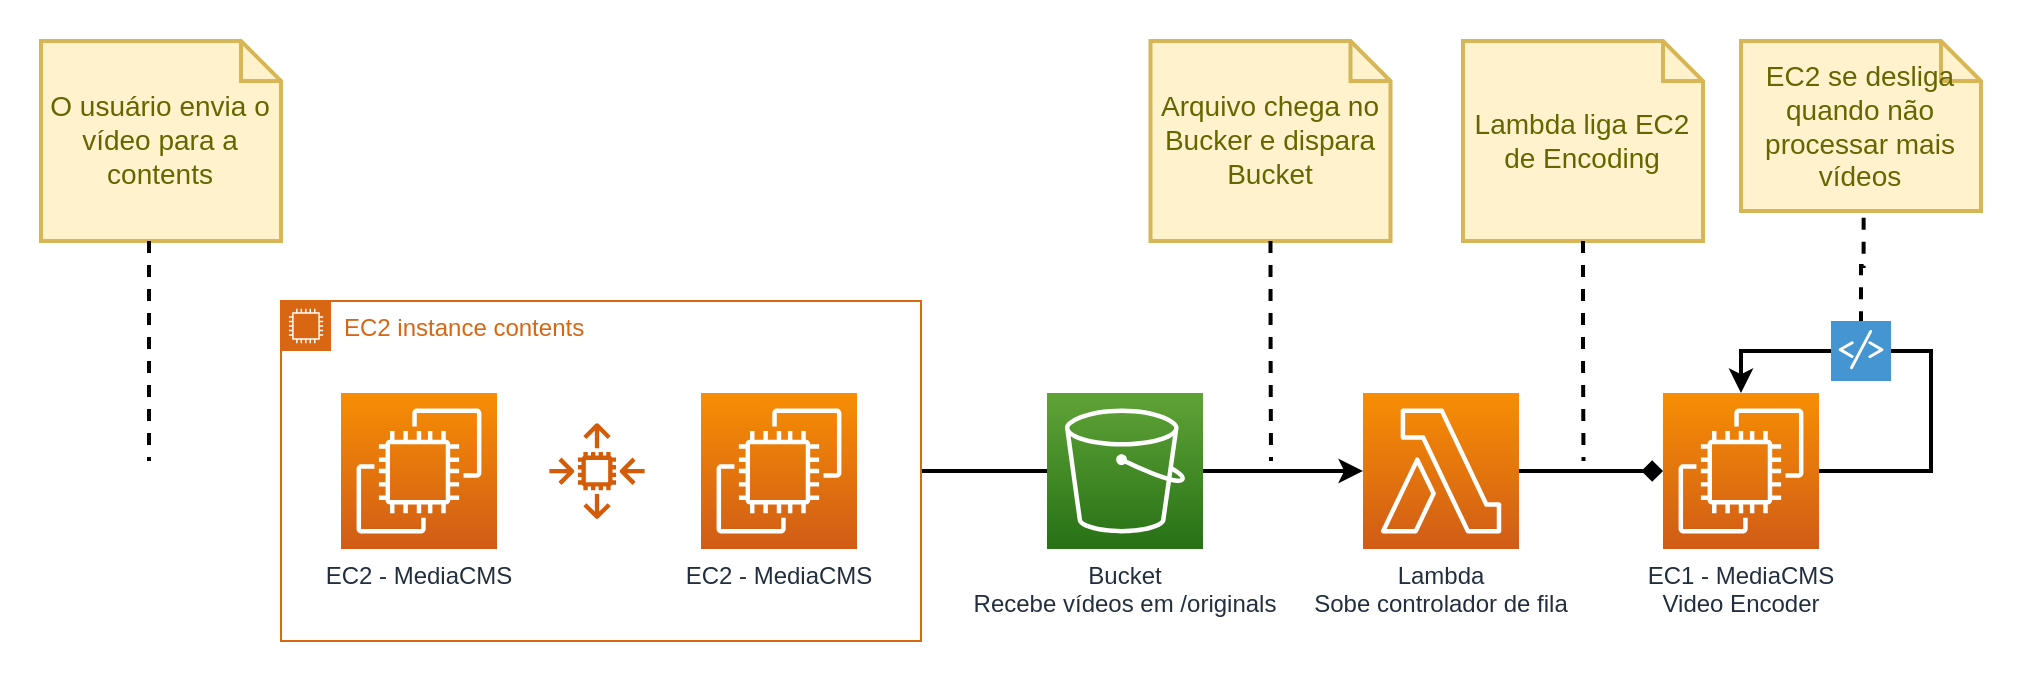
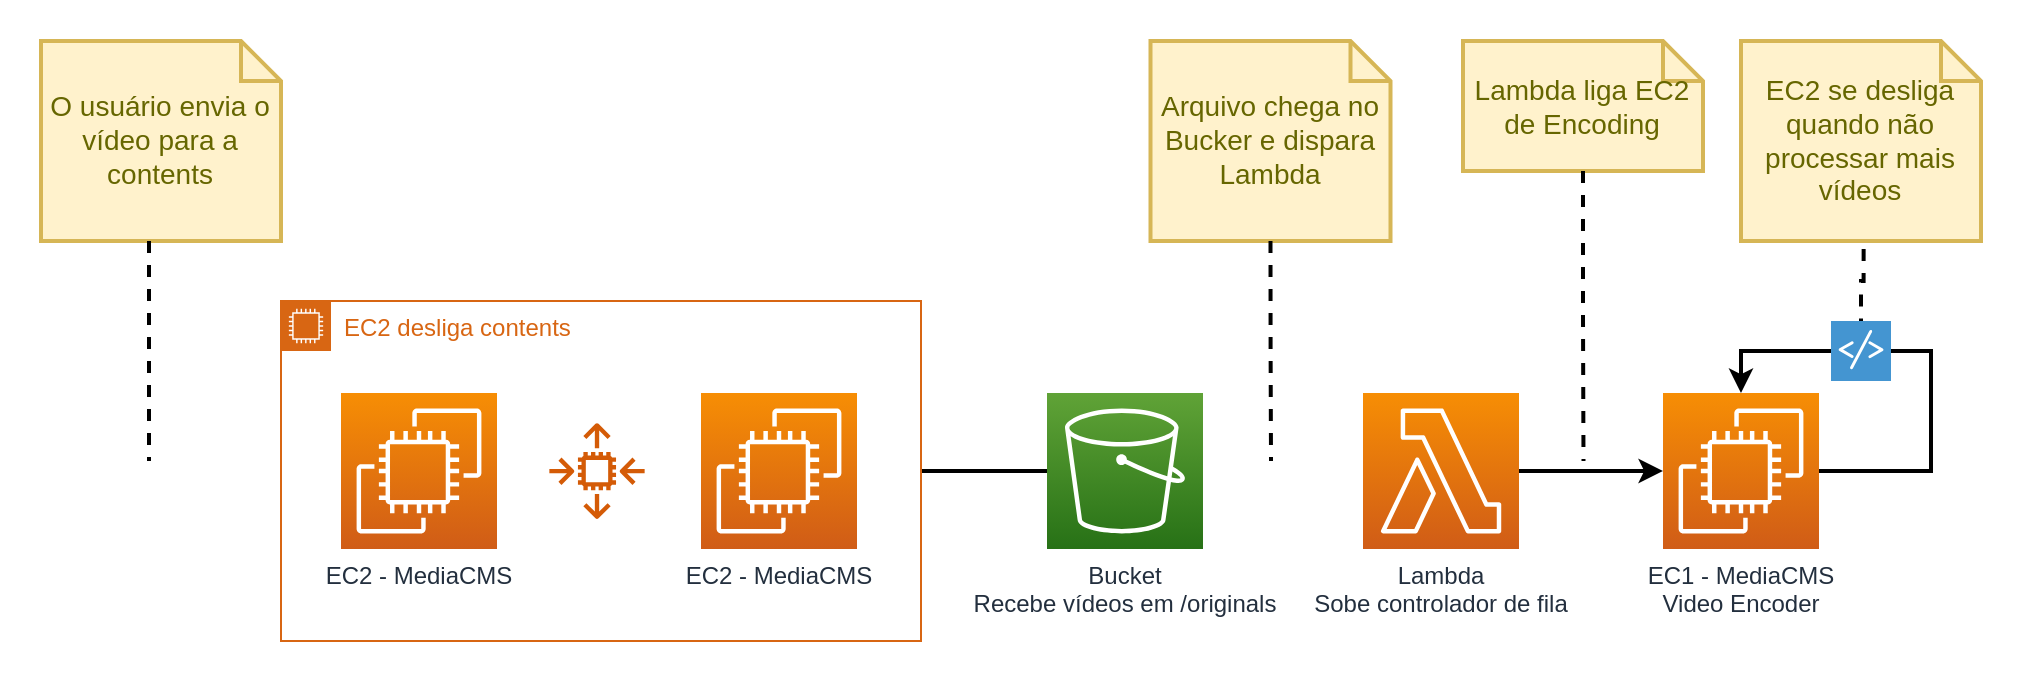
node "EC2 se desliga quando não processar mais vídeos": size 240x170 -> 240x200
node "Arquivo chega no Bucker e dispara Bucket": label "Arquivo chega no Bucker e dispara Bucket" -> "Arquivo chega no Bucker e dispara Lambda"
node "Lambda liga EC2 de Encoding": size 240x200 -> 240x130
node "EC2 instance contents": label "EC2 instance contents" -> "EC2 desliga contents"
edge "Bucket Recebe vídeos em /originals" -> "Lambda Sobe controlador de fila": removed
edge "Lambda Sobe controlador de fila" -> "EC1 - MediaCMS Video Encoder": arrowhead diamond -> classic
